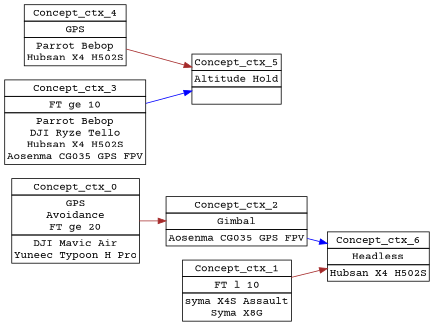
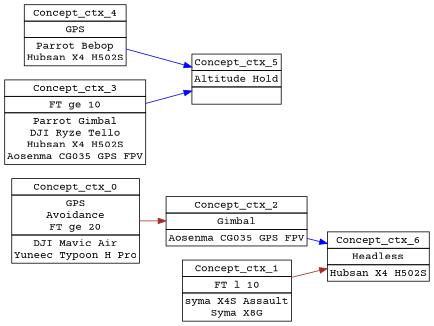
edge "Concept_ctx_4" -> "Concept_ctx_5": color brown -> blue
node "Concept_ctx_3": text "Parrot Bebop" -> "Parrot Gimbal"
